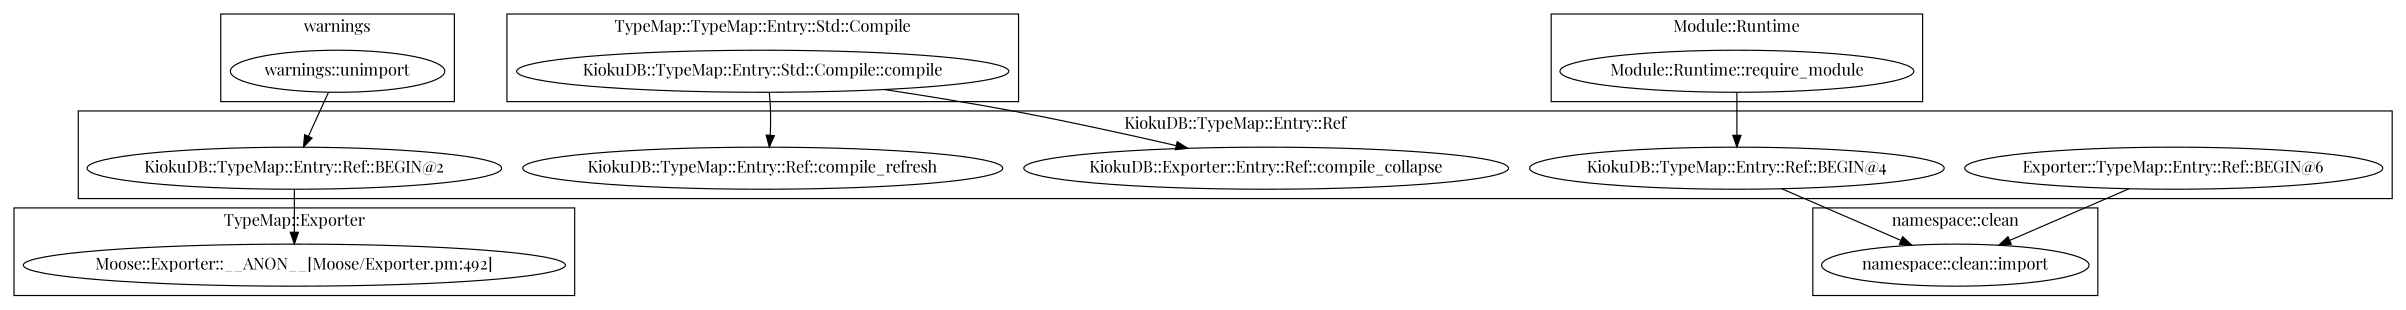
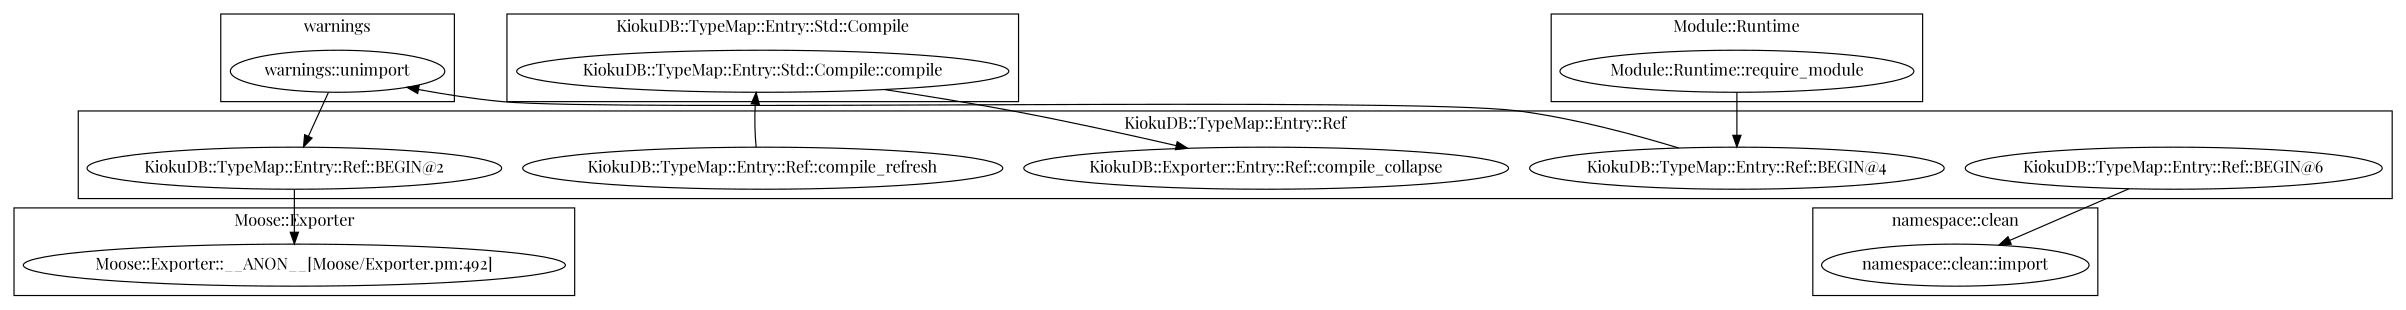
cluster "TypeMap::TypeMap::Entry::Std::Compile": label "TypeMap::TypeMap::Entry::Std::Compile" -> "KiokuDB::TypeMap::Entry::Std::Compile"
edge "KiokuDB::TypeMap::Entry::Std::Compile::compile" -> "KiokuDB::TypeMap::Entry::Ref::compile_refresh": reversed
node "Exporter::TypeMap::Entry::Ref::BEGIN@6": label "Exporter::TypeMap::Entry::Ref::BEGIN@6" -> "KiokuDB::TypeMap::Entry::Ref::BEGIN@6"
edge "KiokuDB::TypeMap::Entry::Ref::BEGIN@4" -> "namespace::clean::import": now "KiokuDB::TypeMap::Entry::Ref::BEGIN@4" -> "warnings::unimport"
cluster "TypeMap::Exporter": label "TypeMap::Exporter" -> "Moose::Exporter"
